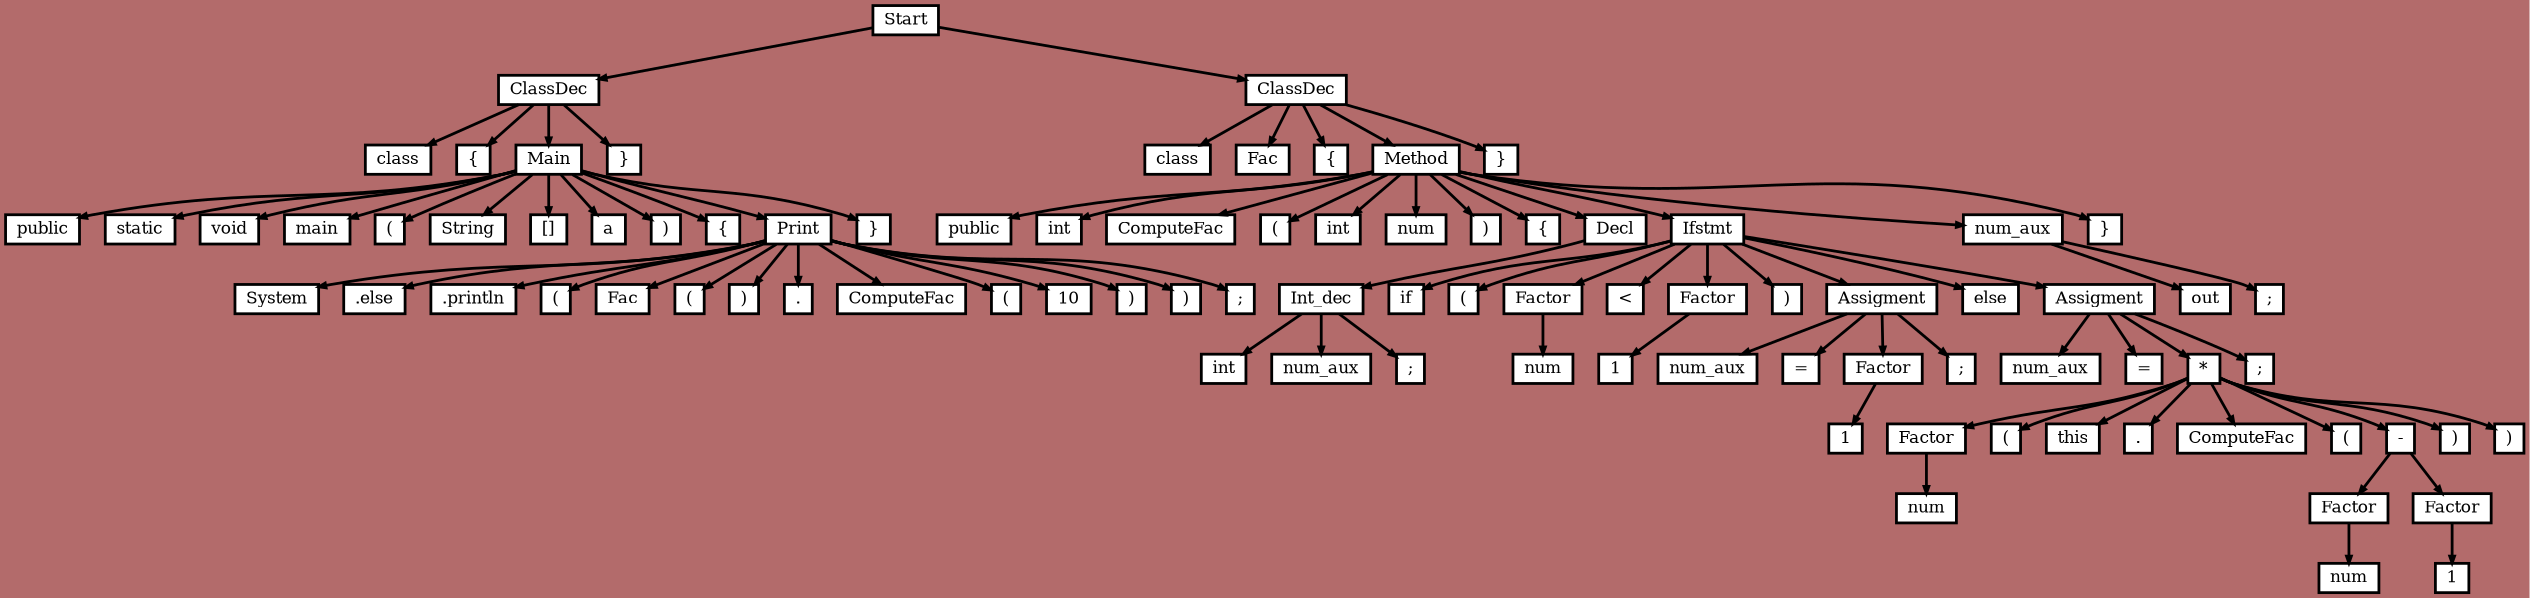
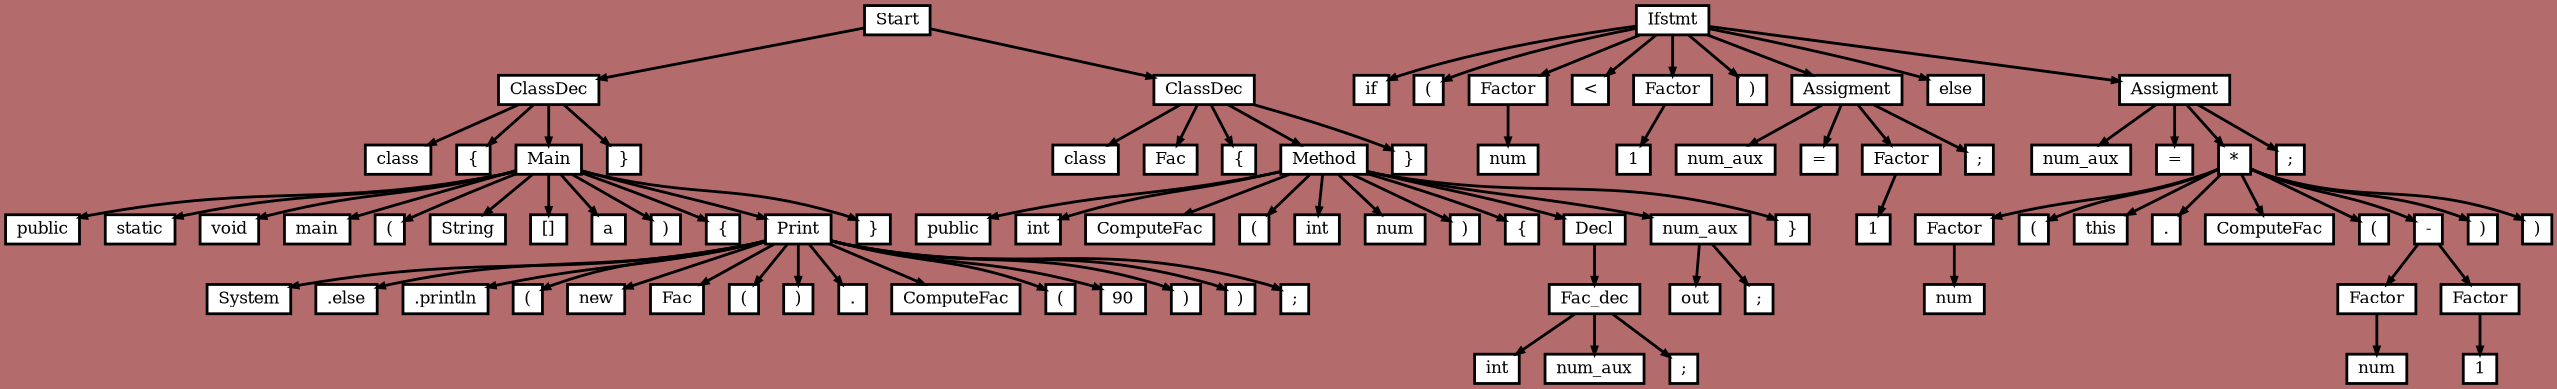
edge "Method" -> "Ifstmt": removed
node "new": added
node "10": label "10" -> "90"
node "Int_dec": label "Int_dec" -> "Fac_dec"
